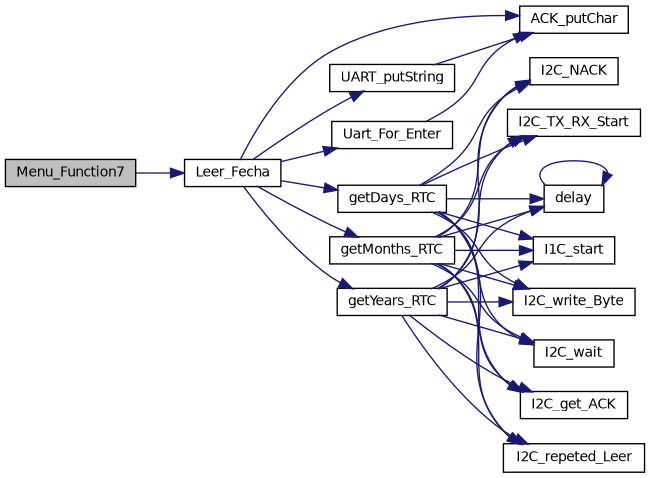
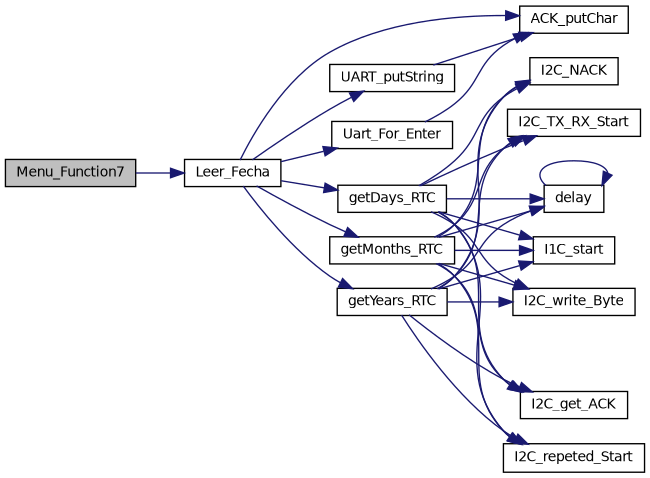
node "I2C_wait": removed
node "I2C_repeted_Leer": label "I2C_repeted_Leer" -> "I2C_repeted_Start"
